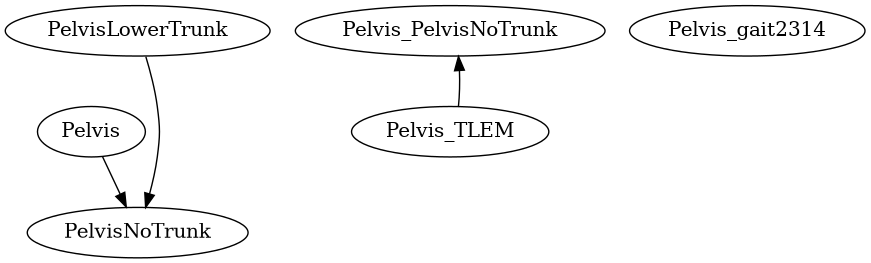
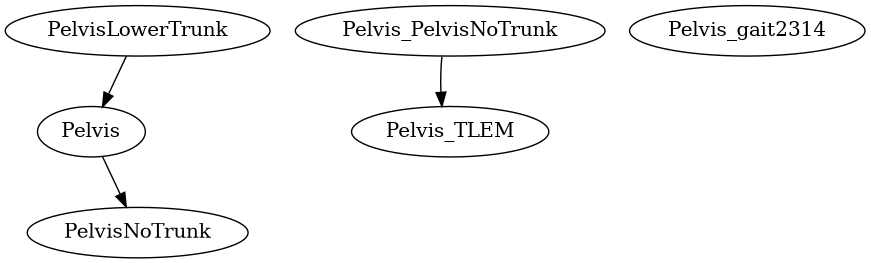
edge "Pelvis_TLEM" -> "Pelvis_PelvisNoTrunk": reversed
edge "PelvisLowerTrunk" -> "PelvisNoTrunk": now "PelvisLowerTrunk" -> "Pelvis"
